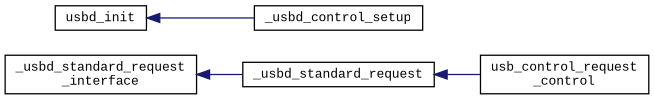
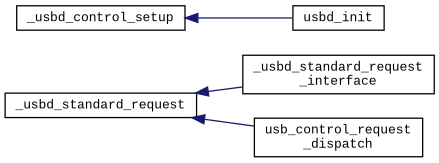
edge "_usbd_control_setup" -> "usbd_init": reversed
edge "_usbd_standard_request" -> "_usbd_standard_request _interface": reversed
node "usb_control_request _control": label "usb_control_request _control" -> "usb_control_request _dispatch"
